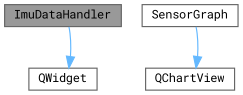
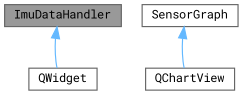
edge "ImuDataHandler" -> "QWidget": reversed
edge "SensorGraph" -> "QChartView": reversed
